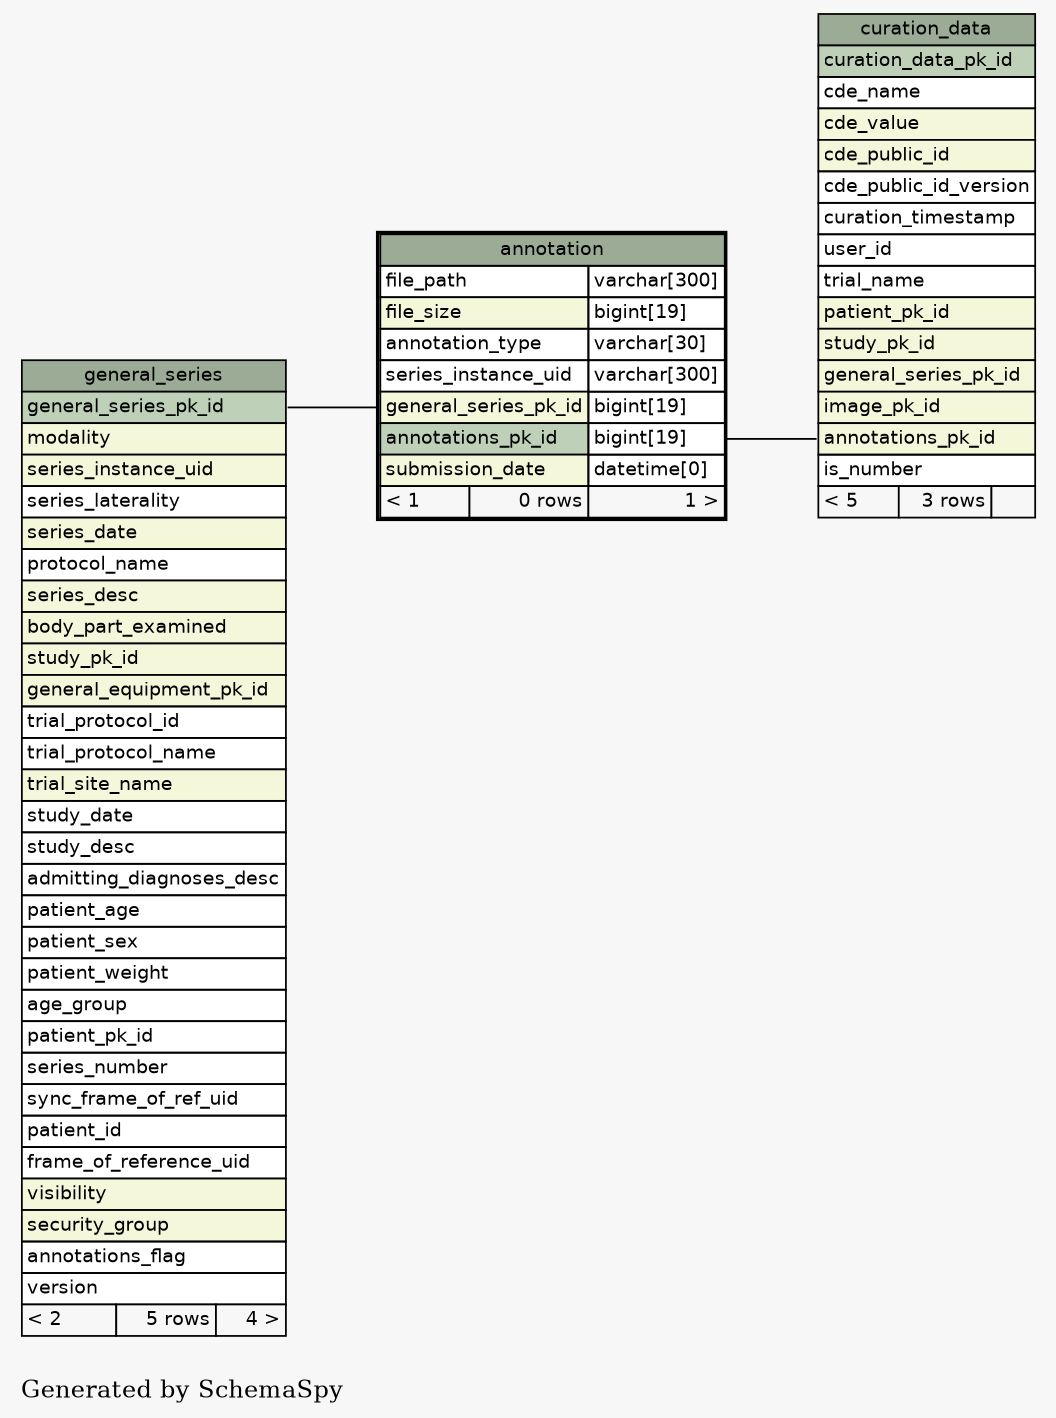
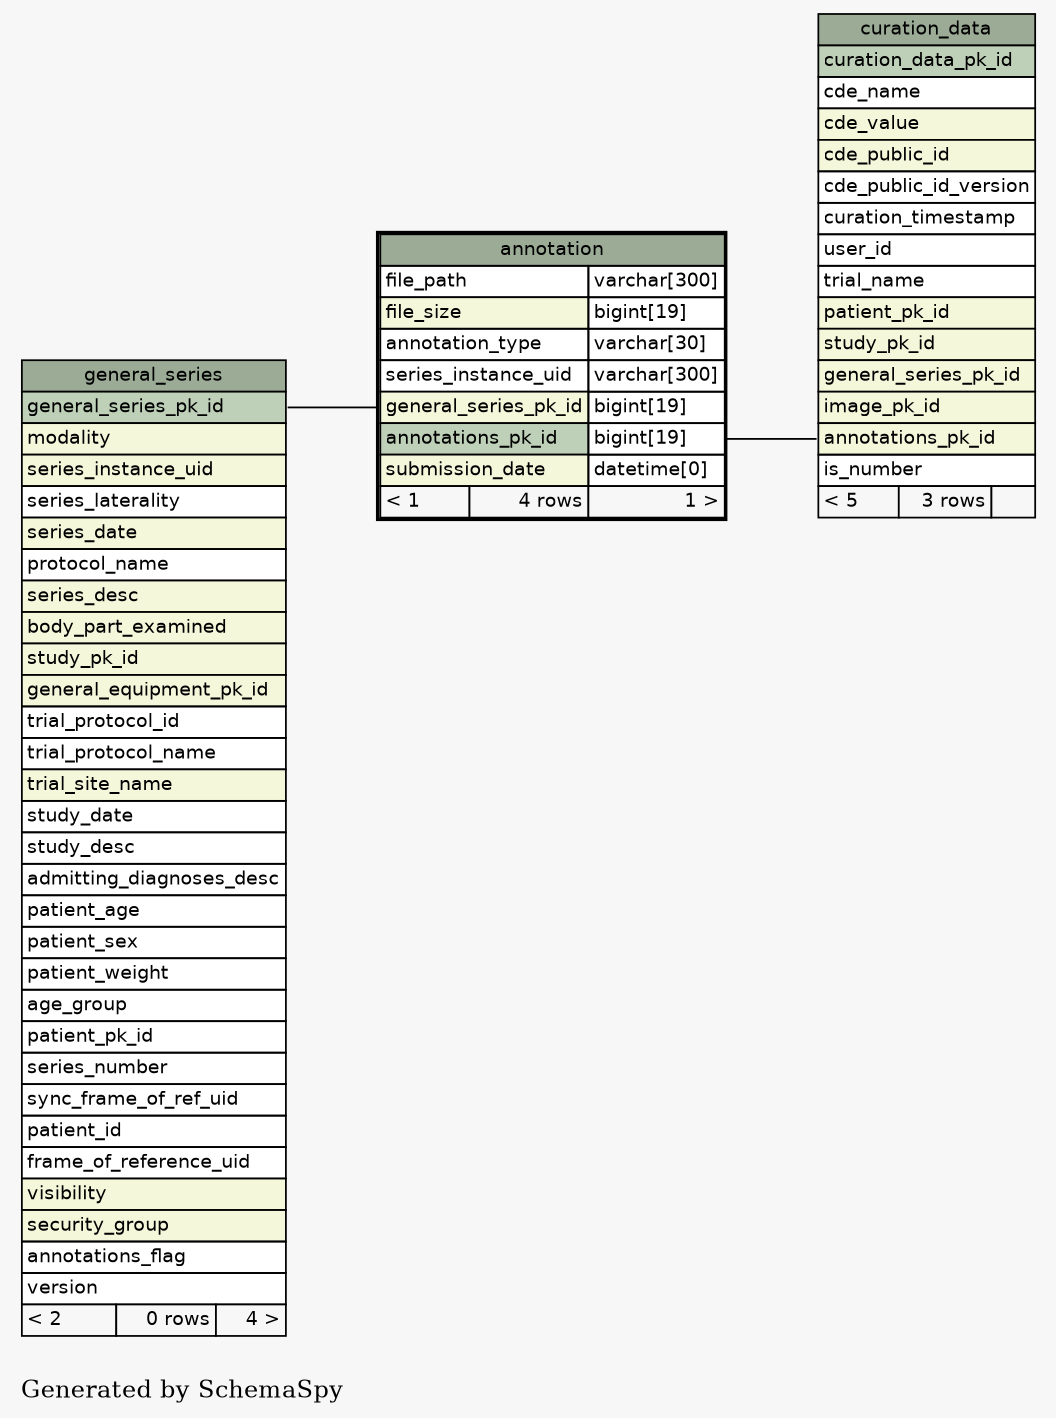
node "annotation": text "0 rows" -> "4 rows"
node "general_series": text "5 rows" -> "0 rows"
